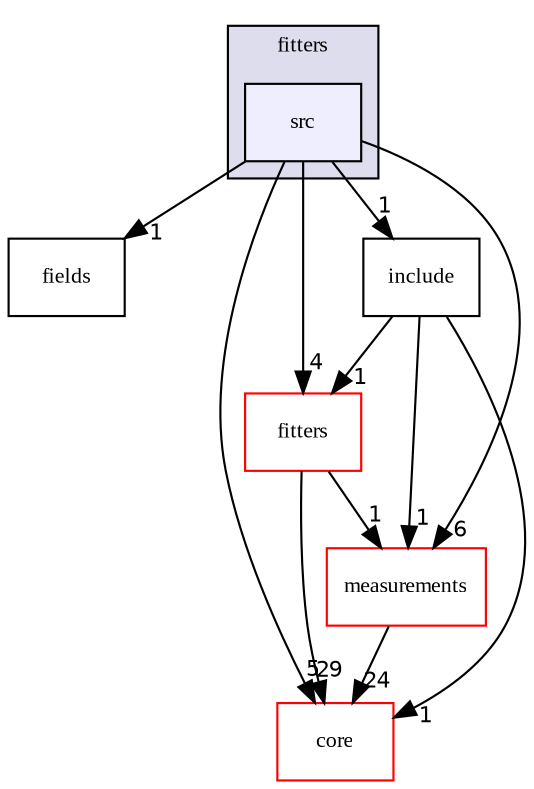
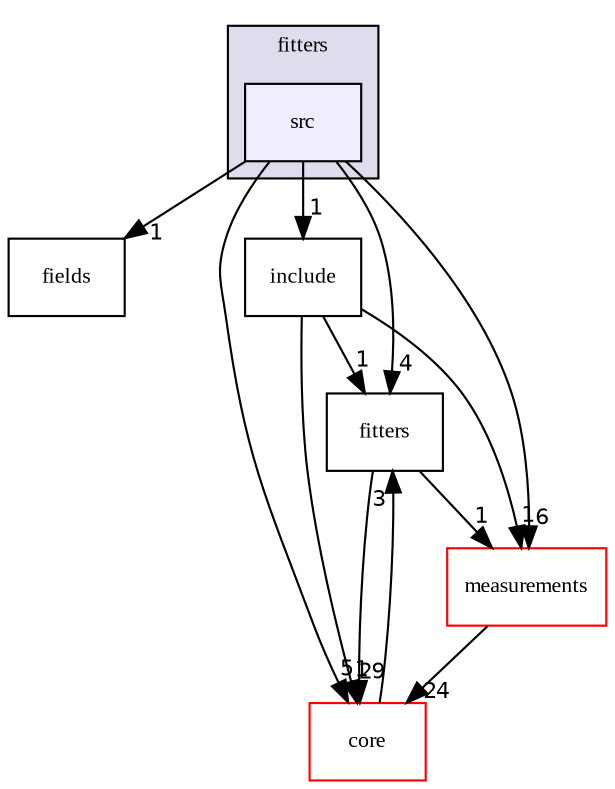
node "fitters": color red -> black
edge "core" -> "fitters": added
